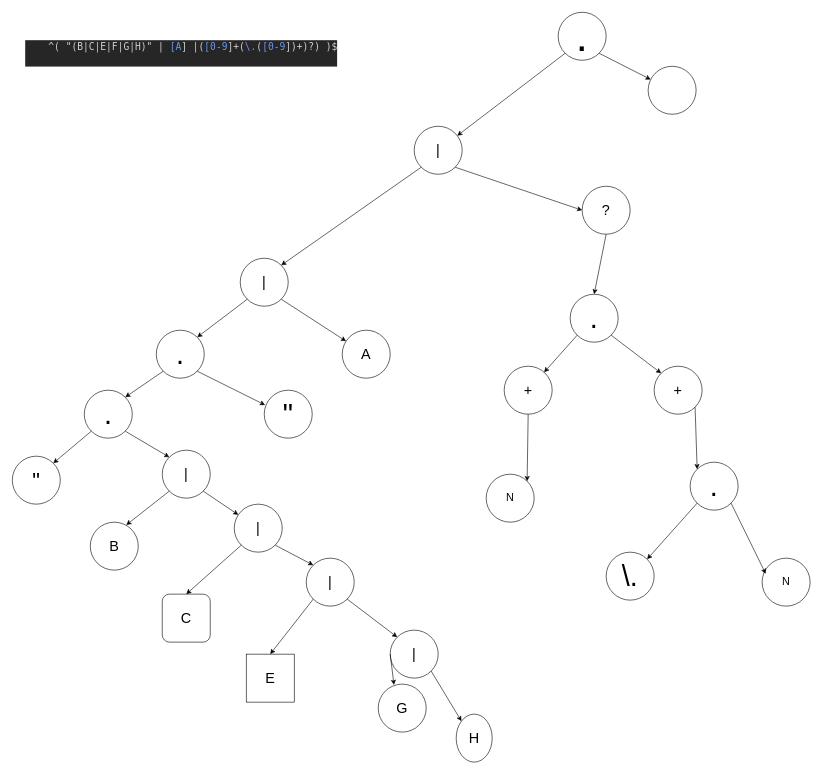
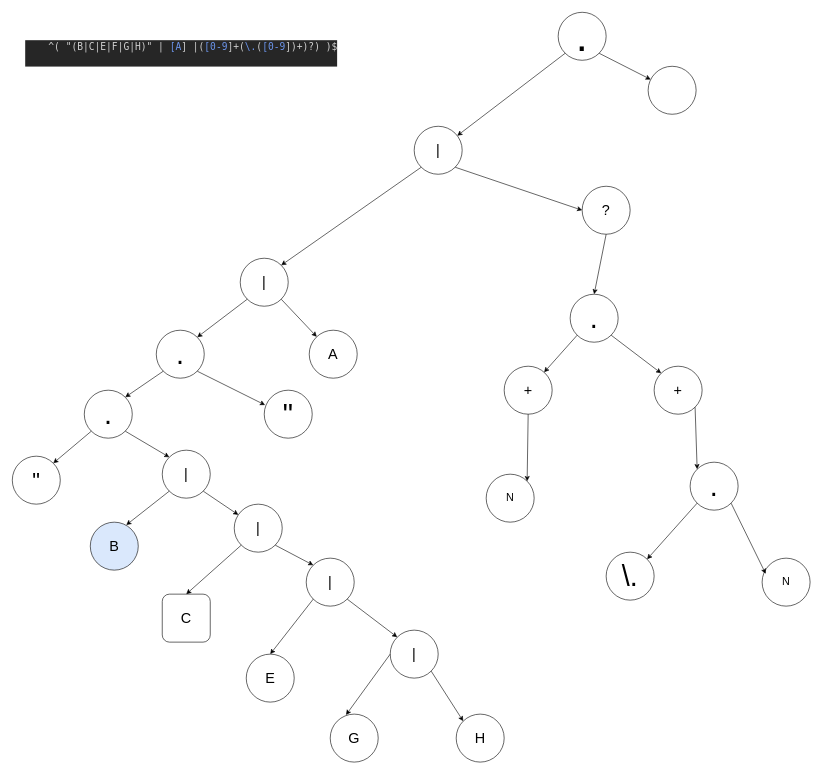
node "A": moved (366, 354) -> (333, 354)
node "B": fillcolor #ffffff -> #dae8fc
node "E": shape rectangle -> ellipse
node "G": moved (402, 708) -> (354, 738)
node "H": size 36x48 -> 48x48
